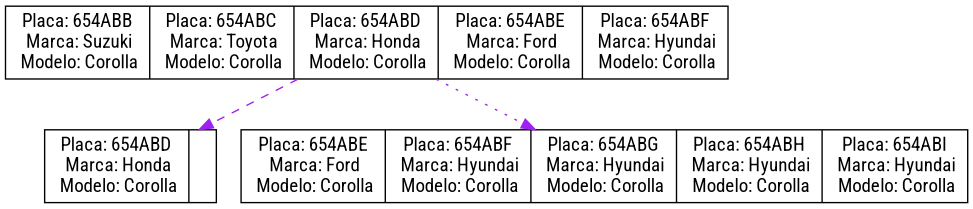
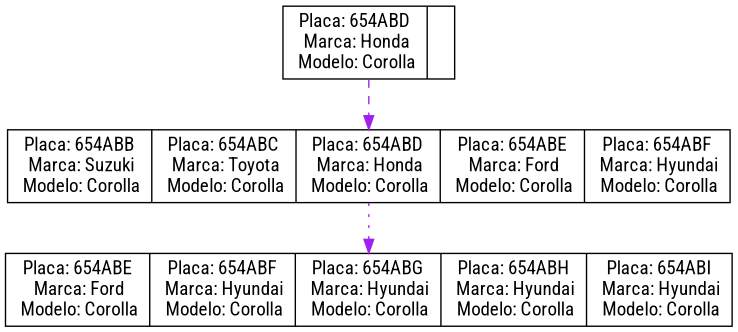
edge "Placa: 654ABB" -> "Placa: 654ABD": reversed
